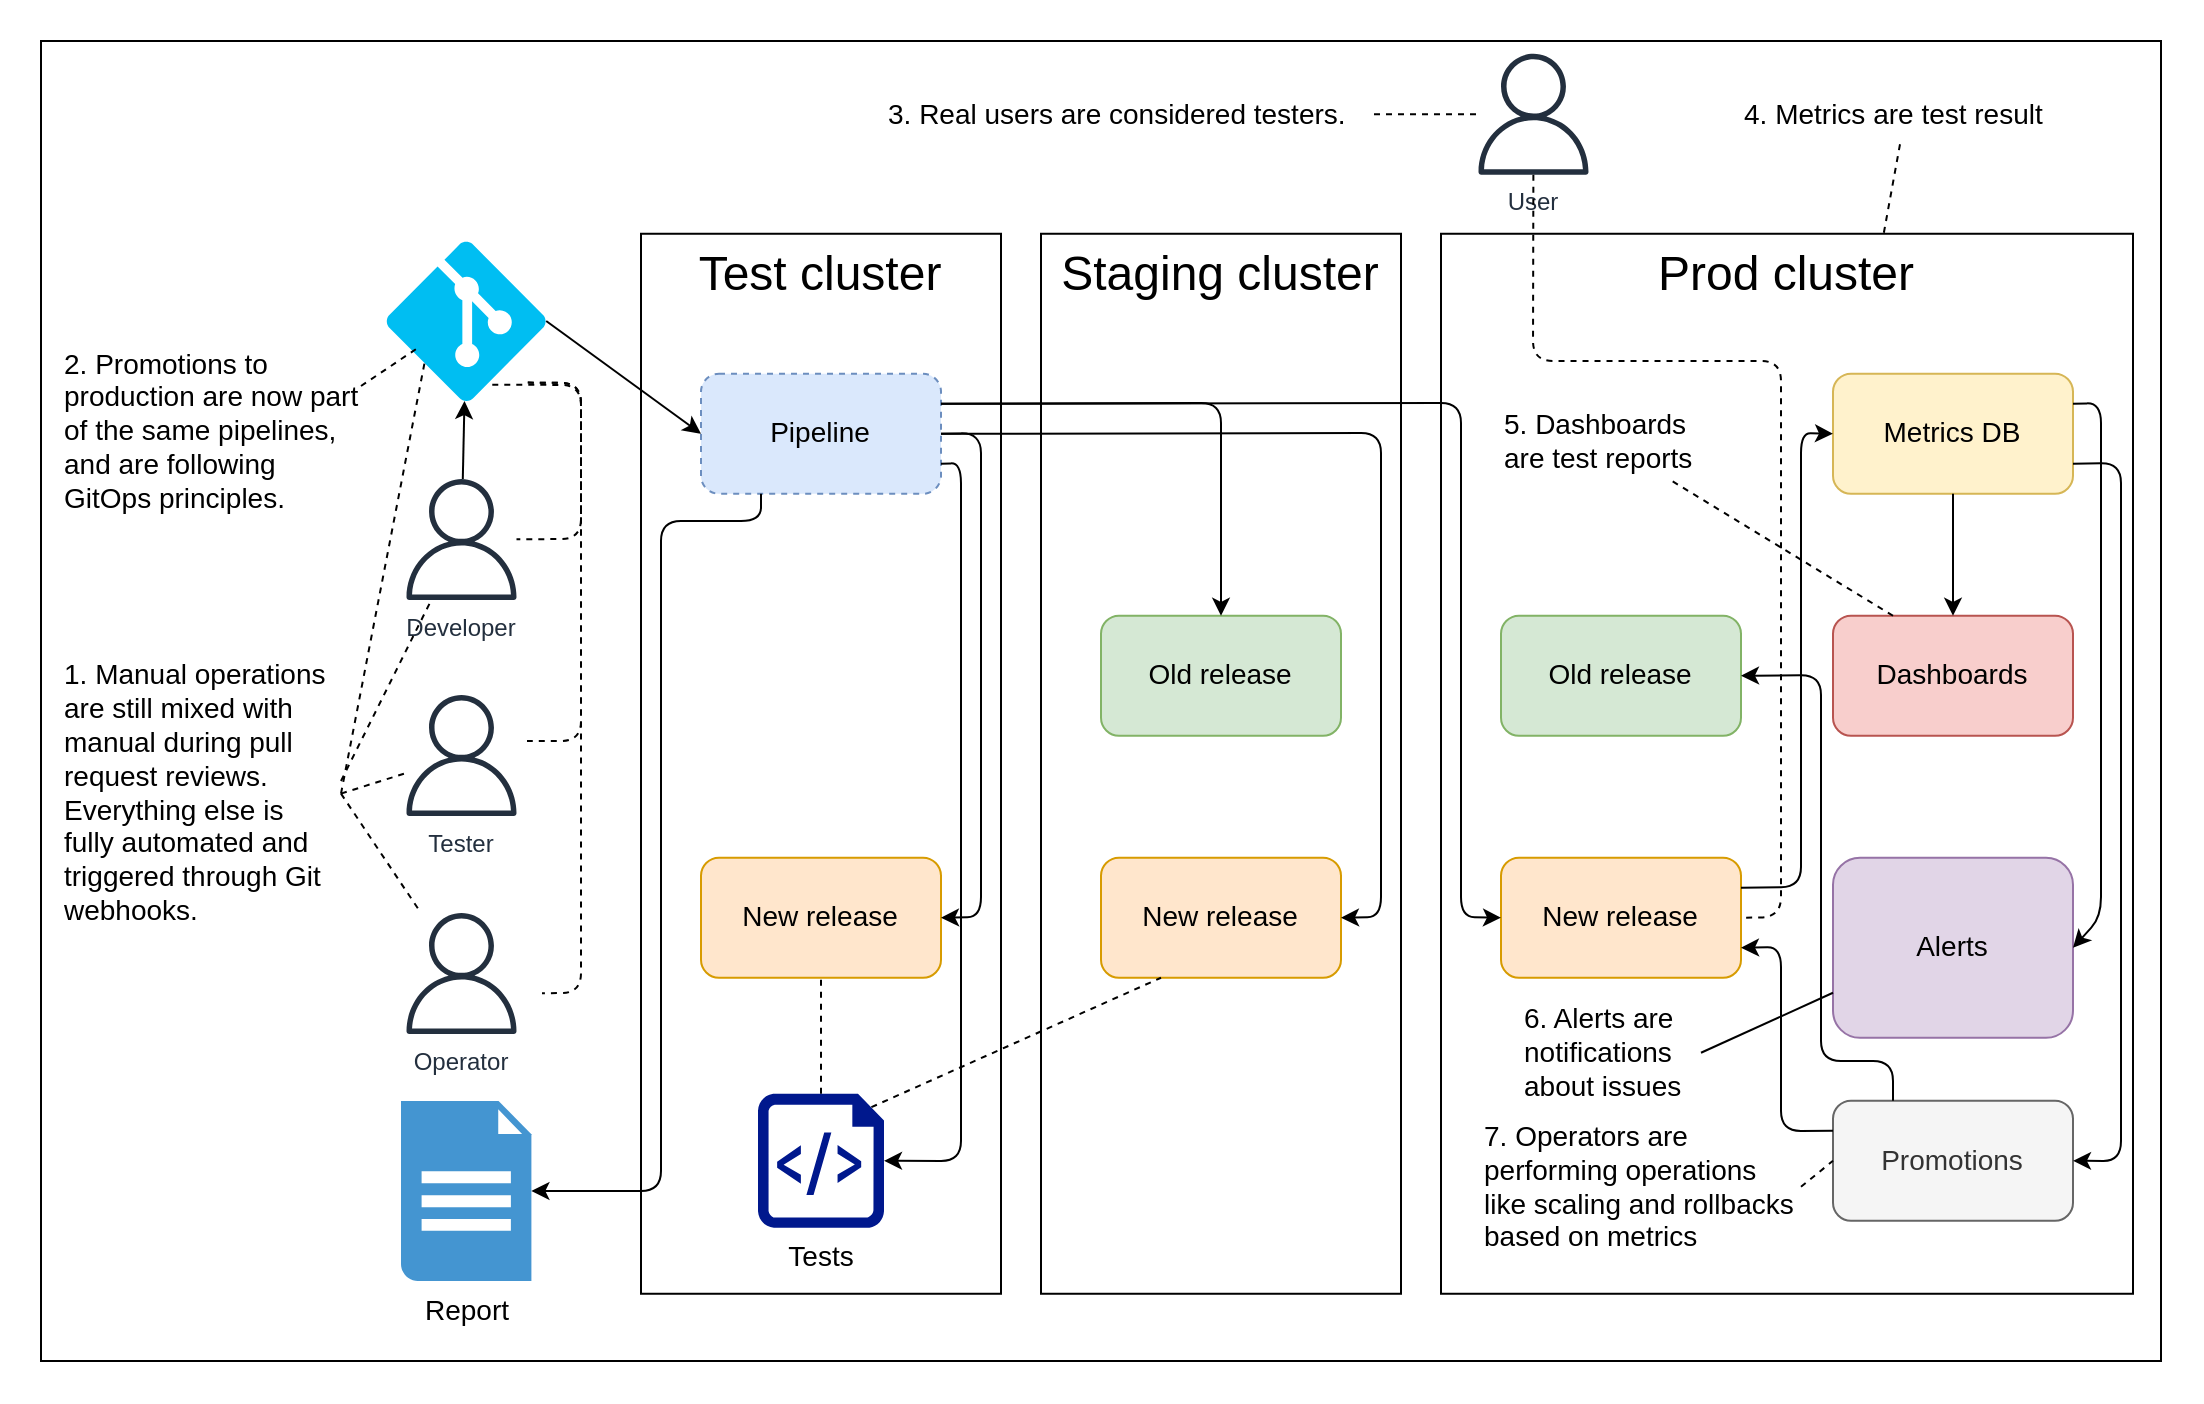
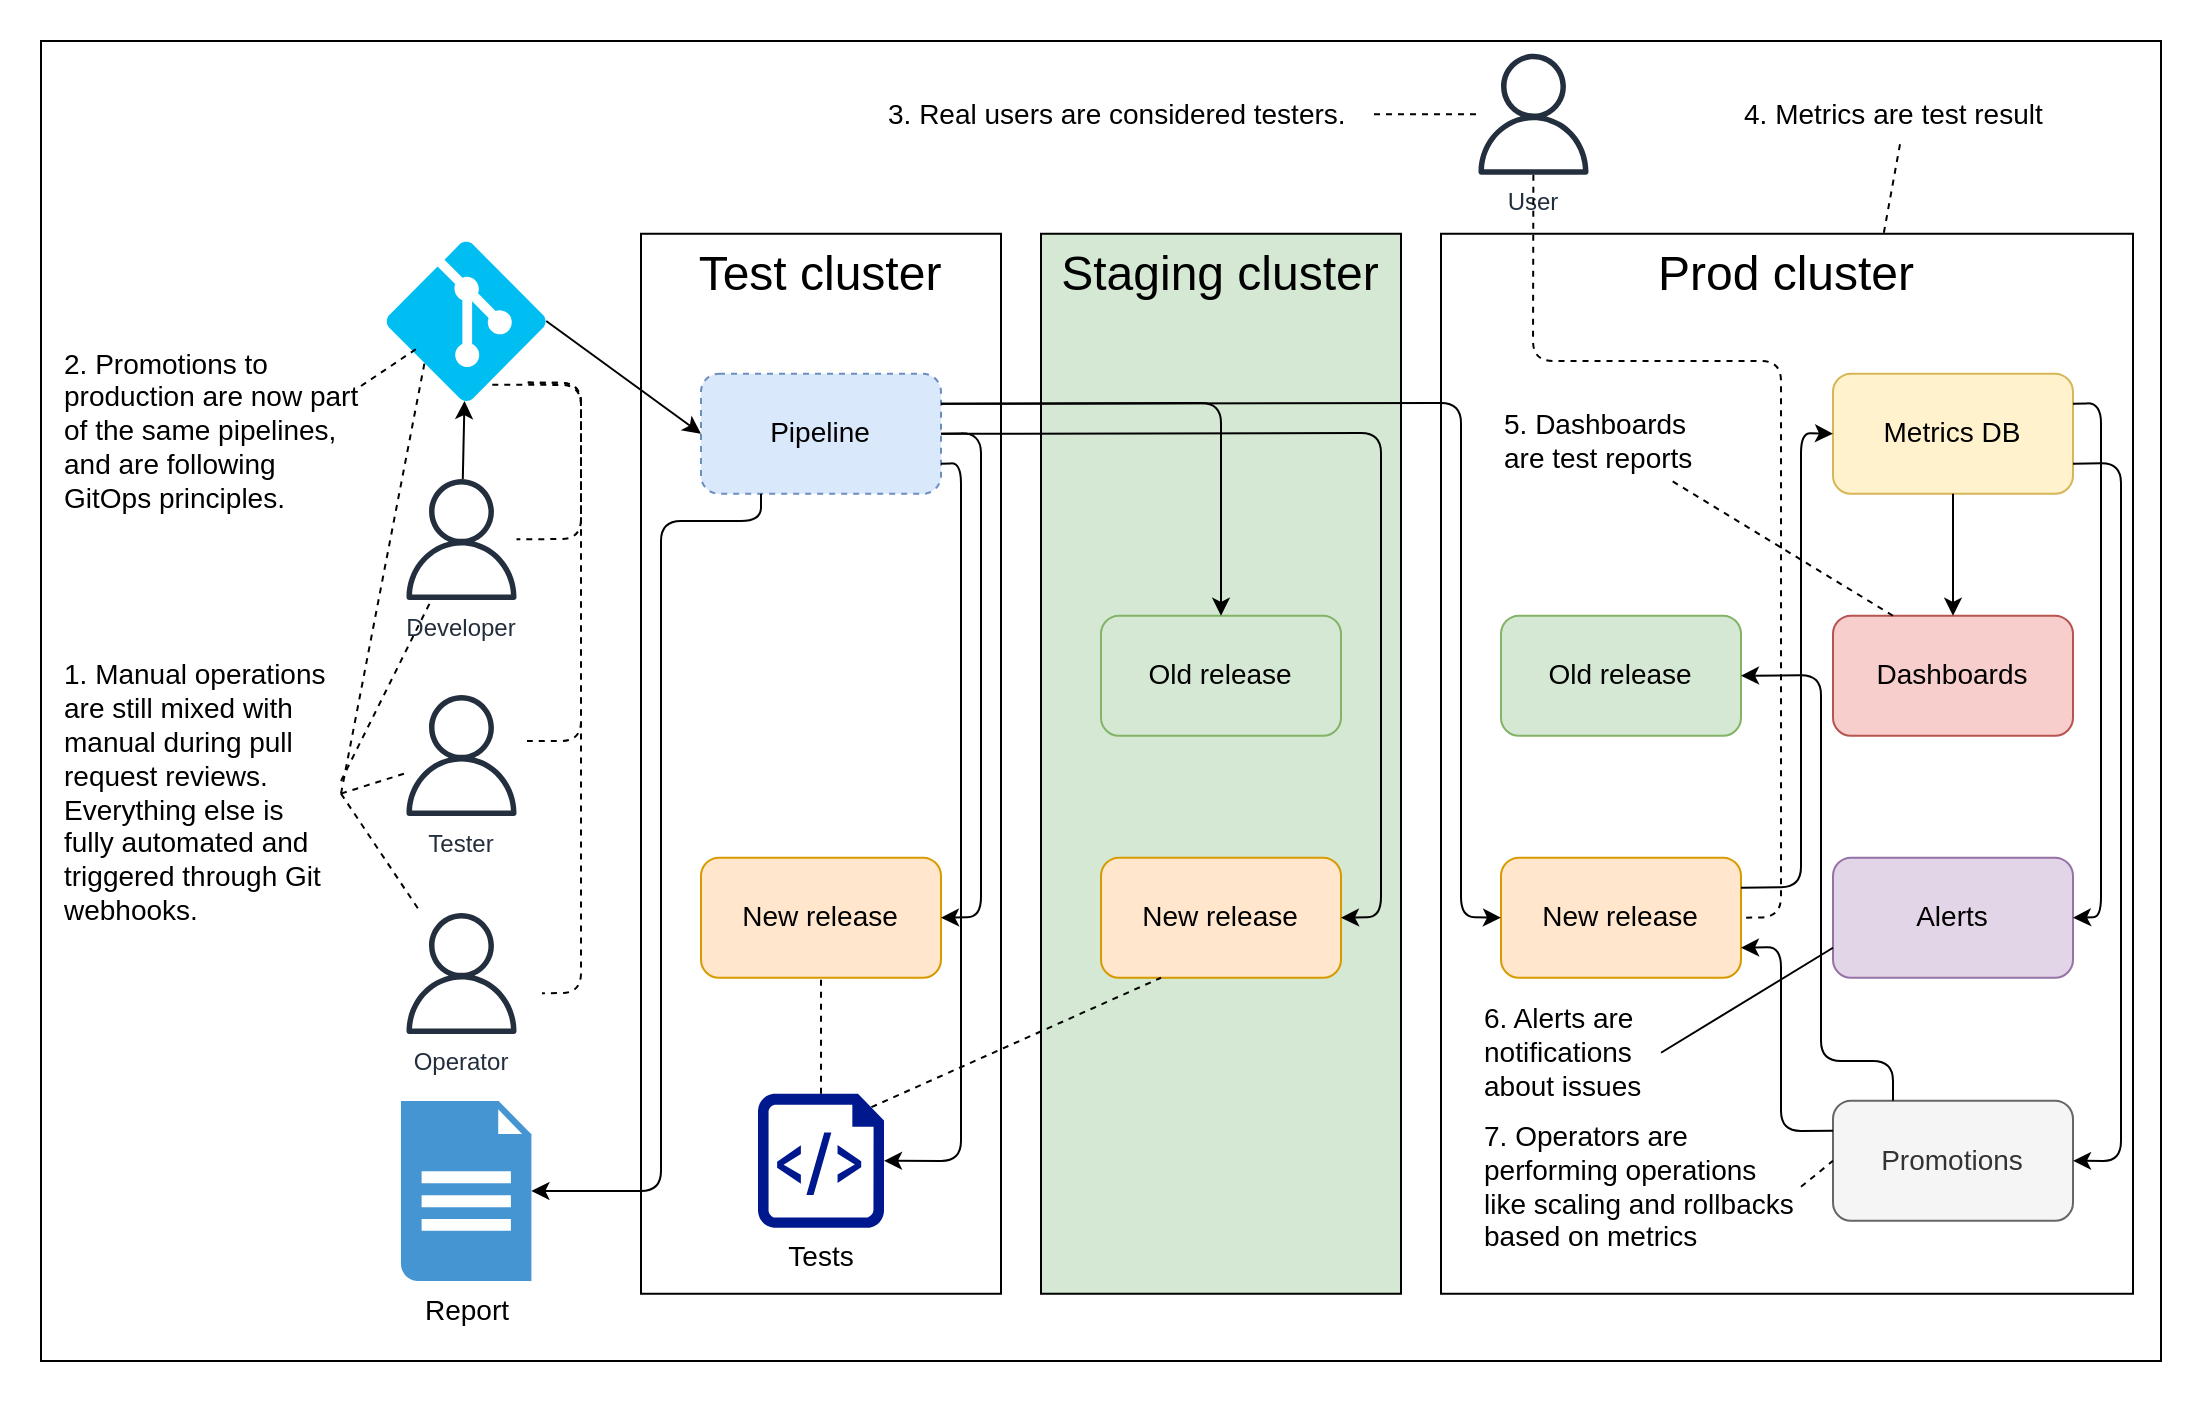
node "Staging cluster": fillcolor #ffffff -> #d5e8d4
node "Alerts": size 240x180 -> 240x120
node "6. Alerts are notifications about issues": moved (1611, 1053) -> (1571, 1053)
